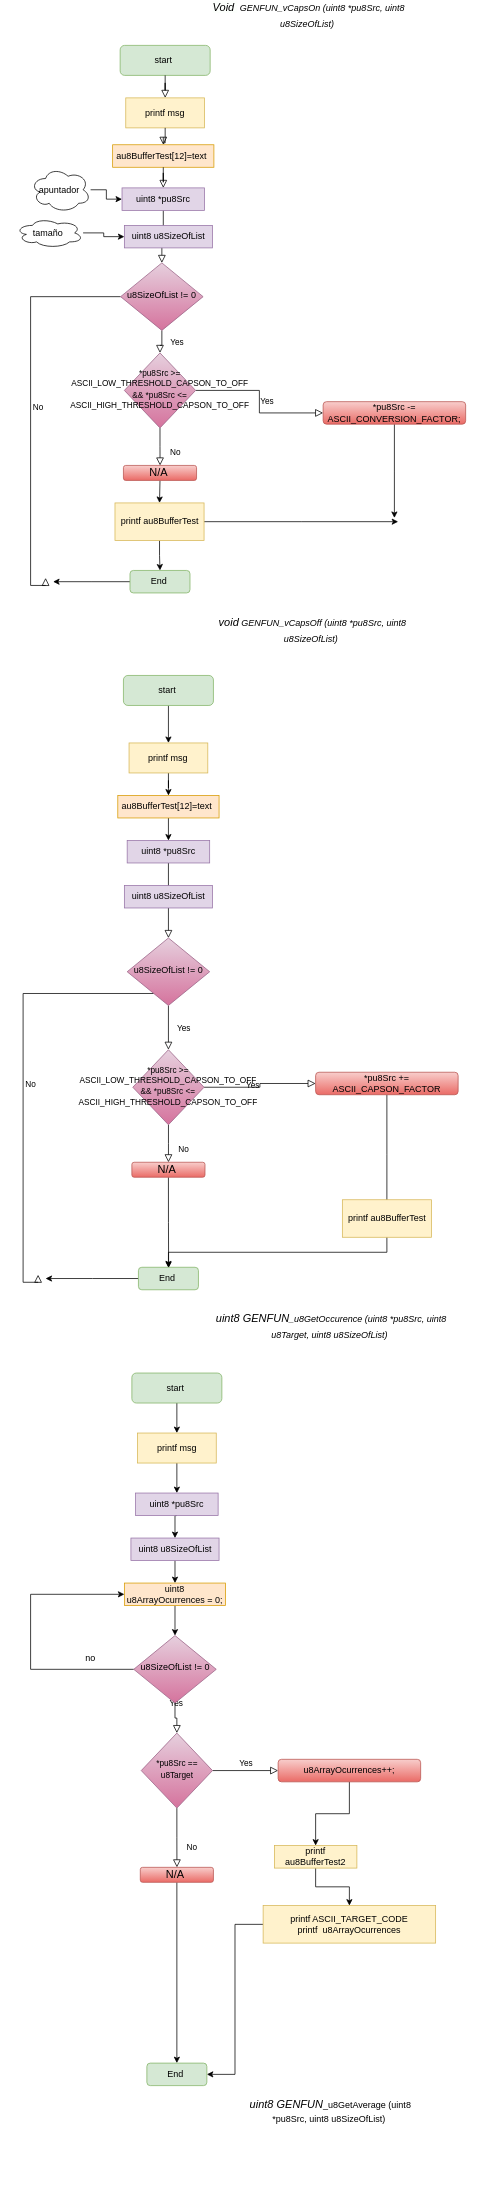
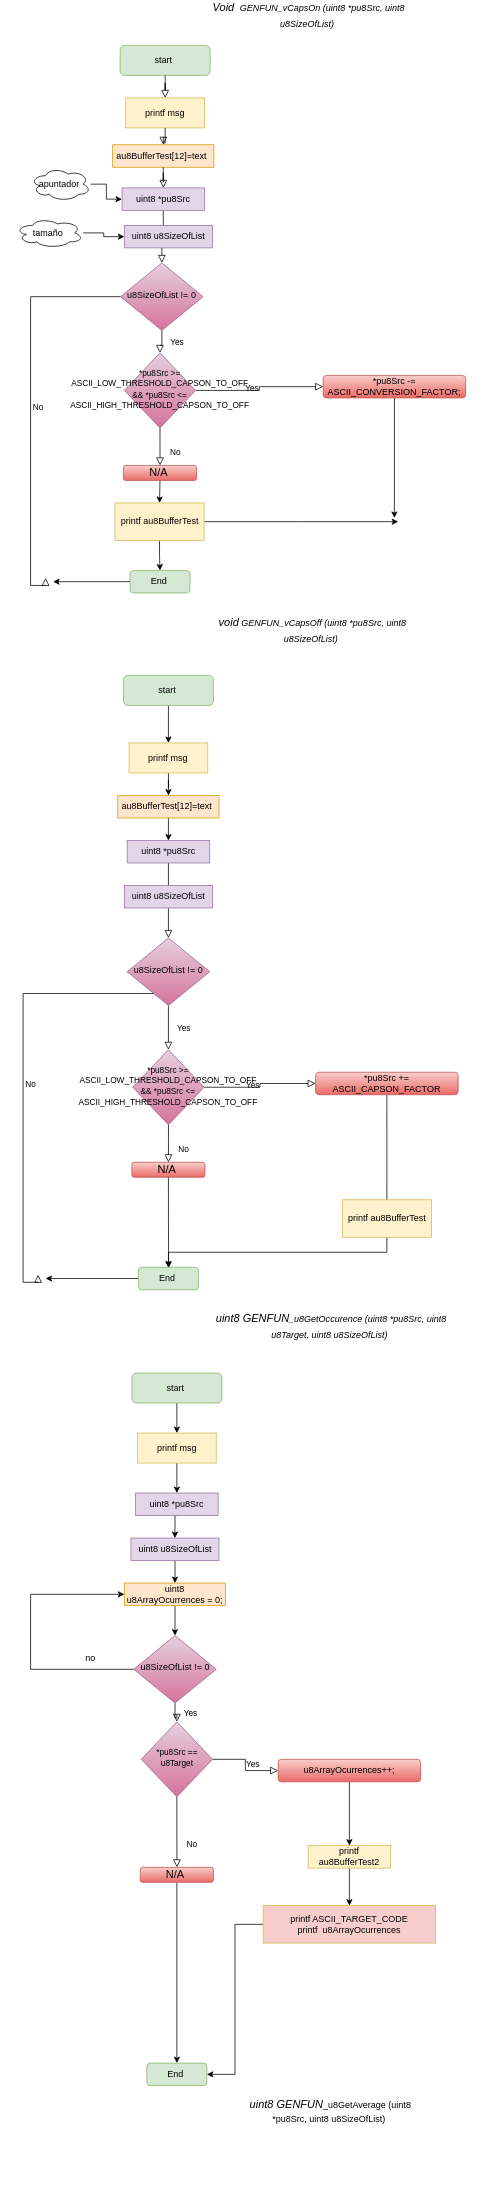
node "apuntador": size 60x45 -> 60x34
node "*pu8Src -= ASCII_CONVERSION_FACTOR;": moved (394, 413) -> (394, 387)
node "*pu8Src == u8Target": moved (177, 1770) -> (177, 1759)
node "printf au8BufferTest2": moved (315, 1857) -> (349, 1857)
node "printf ASCII_TARGET_CODE printf u8ArrayOcurrences": fillcolor #fff2cc -> #f8cecc
